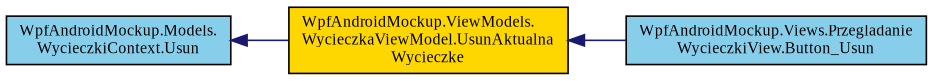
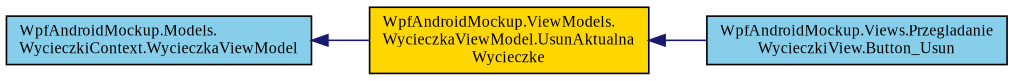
node "WpfAndroidMockup.Models. WycieczkiContext.Usun": label "WpfAndroidMockup.Models. WycieczkiContext.Usun" -> "WpfAndroidMockup.Models. WycieczkiContext.WycieczkaViewModel"
